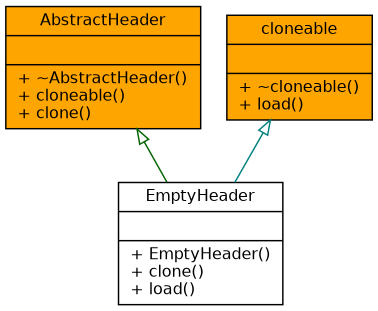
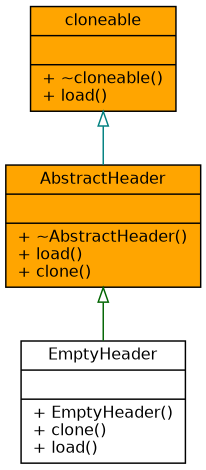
node "AbstractHeader": text "+ cloneable()" -> "+ load()"
edge "EmptyHeader" -> "cloneable": now "AbstractHeader" -> "cloneable"
